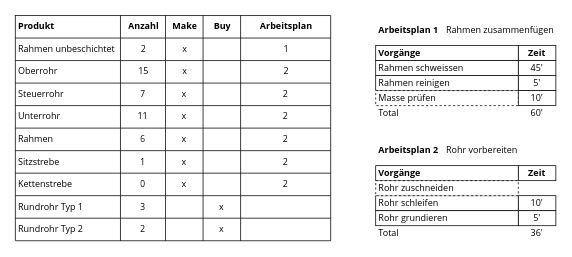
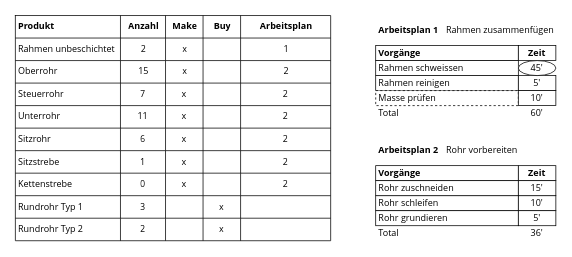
node "45'": shape rectangle -> ellipse
node "Rahmen": label "Rahmen" -> "Sitzrohr"
node "Rohr zuschneiden": style dashed -> solid
node "15'": added
